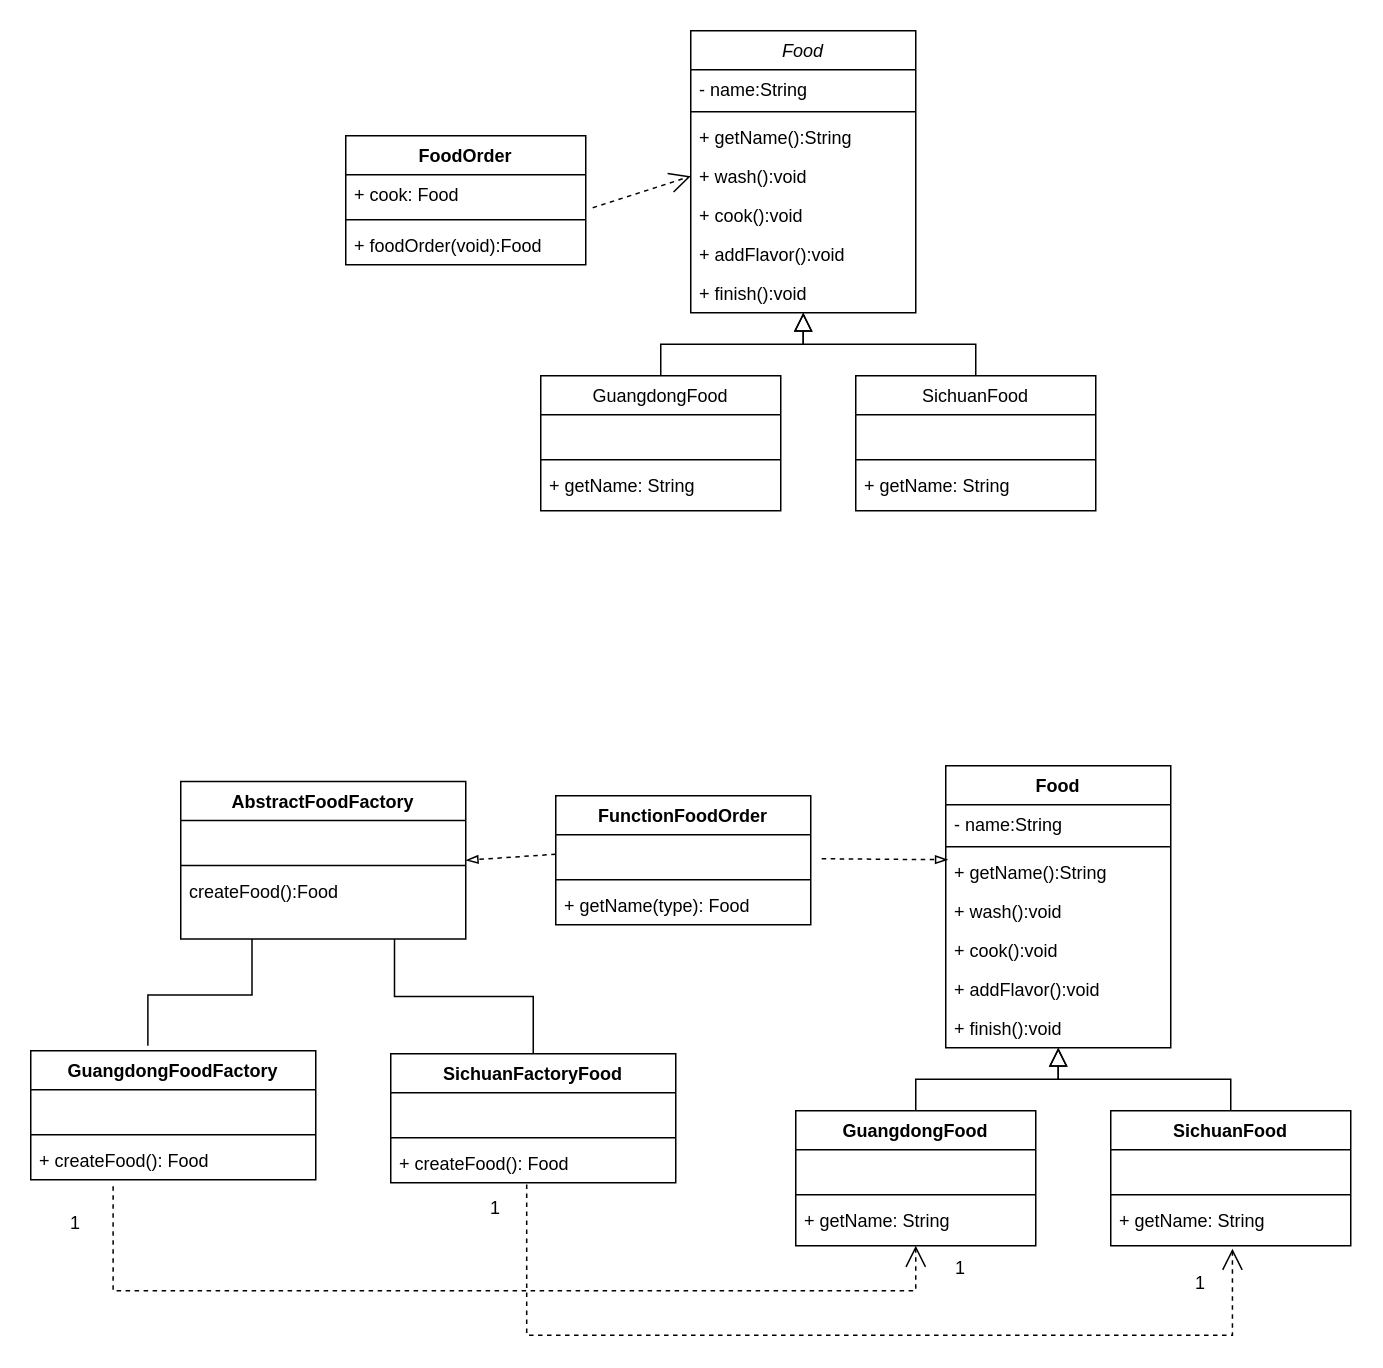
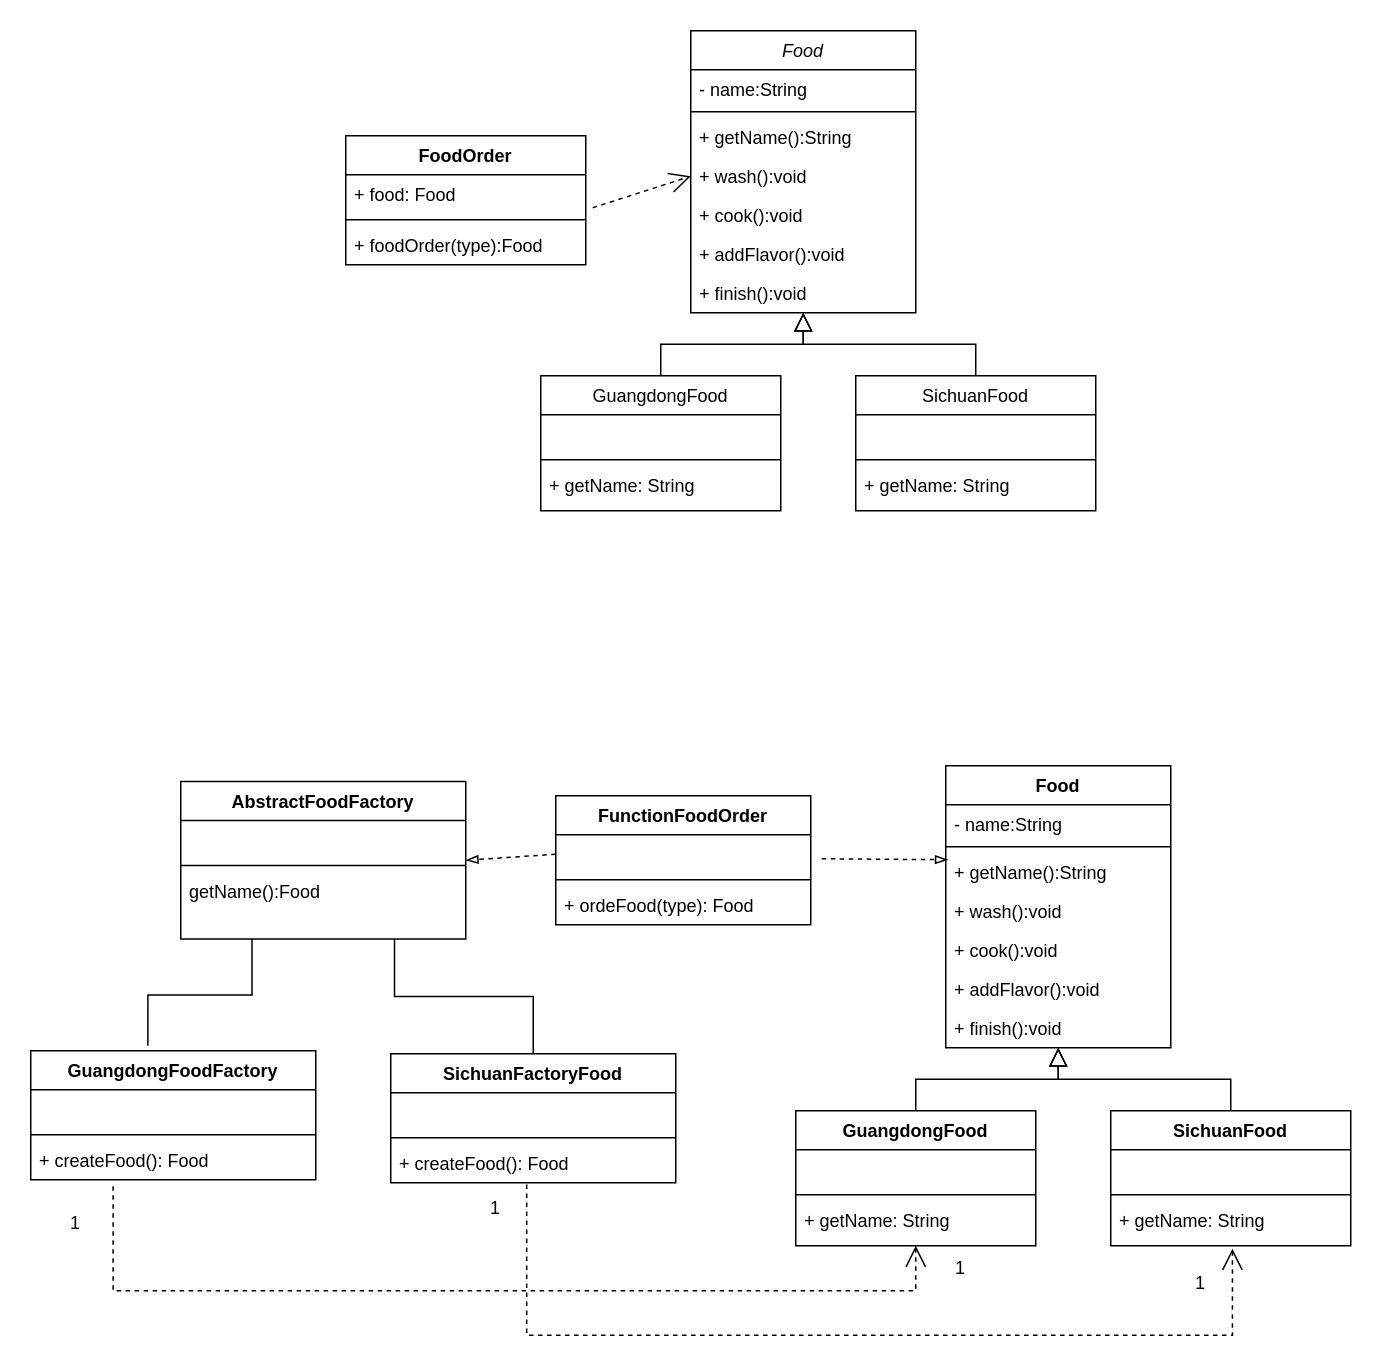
node "+ cook: Food": label "+ cook: Food" -> "+ food: Food"
node "+ foodOrder(void):Food": label "+ foodOrder(void):Food" -> "+ foodOrder(type):Food"
node "createFood():Food": label "createFood():Food" -> "getName():Food"
node "+ getName(type): Food": label "+ getName(type): Food" -> "+ ordeFood(type): Food"
